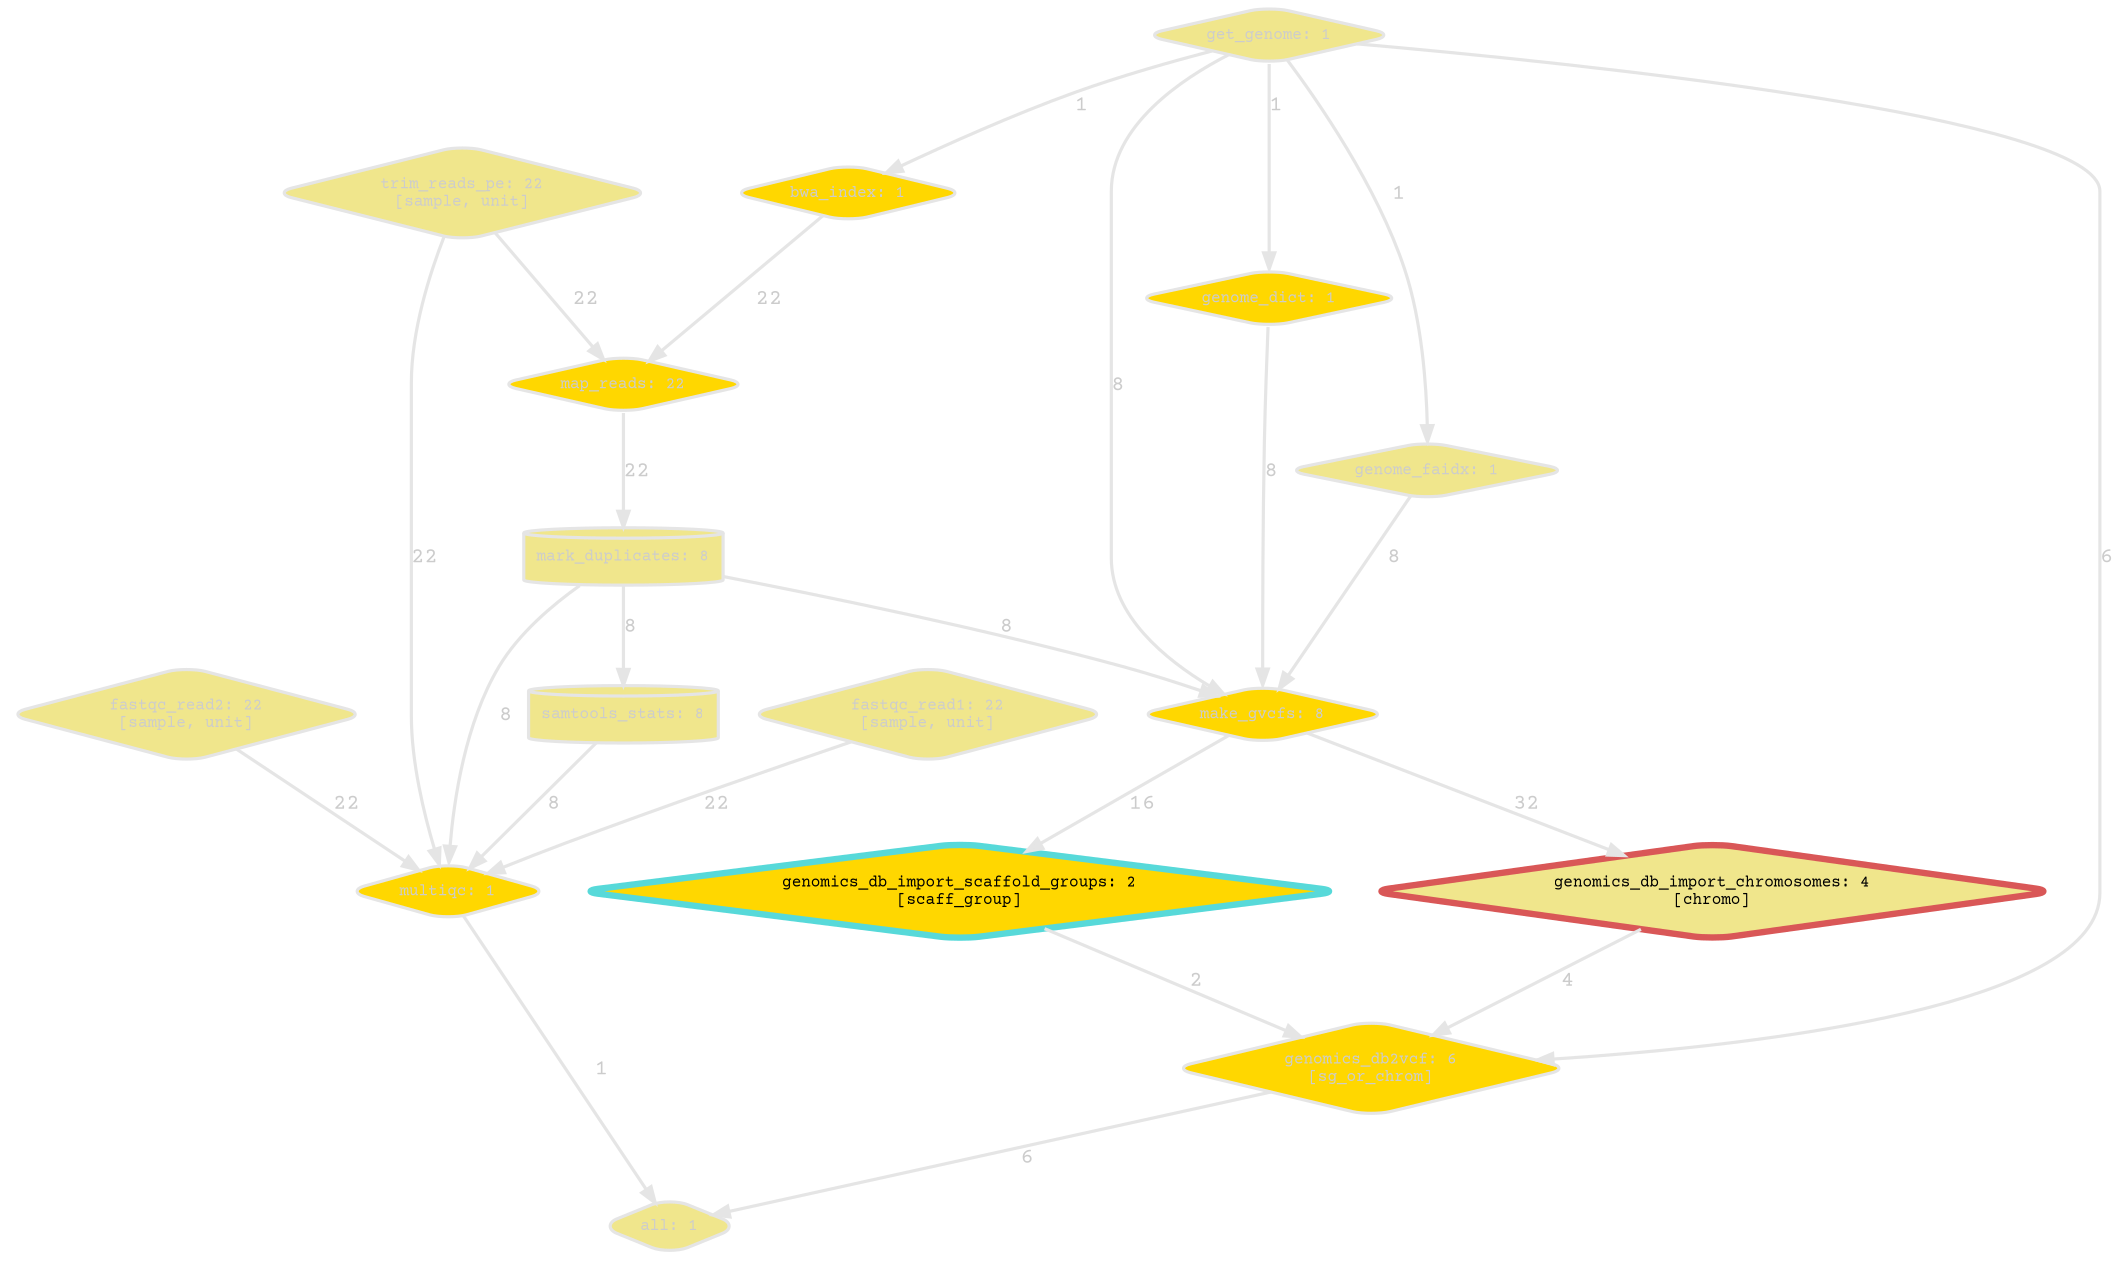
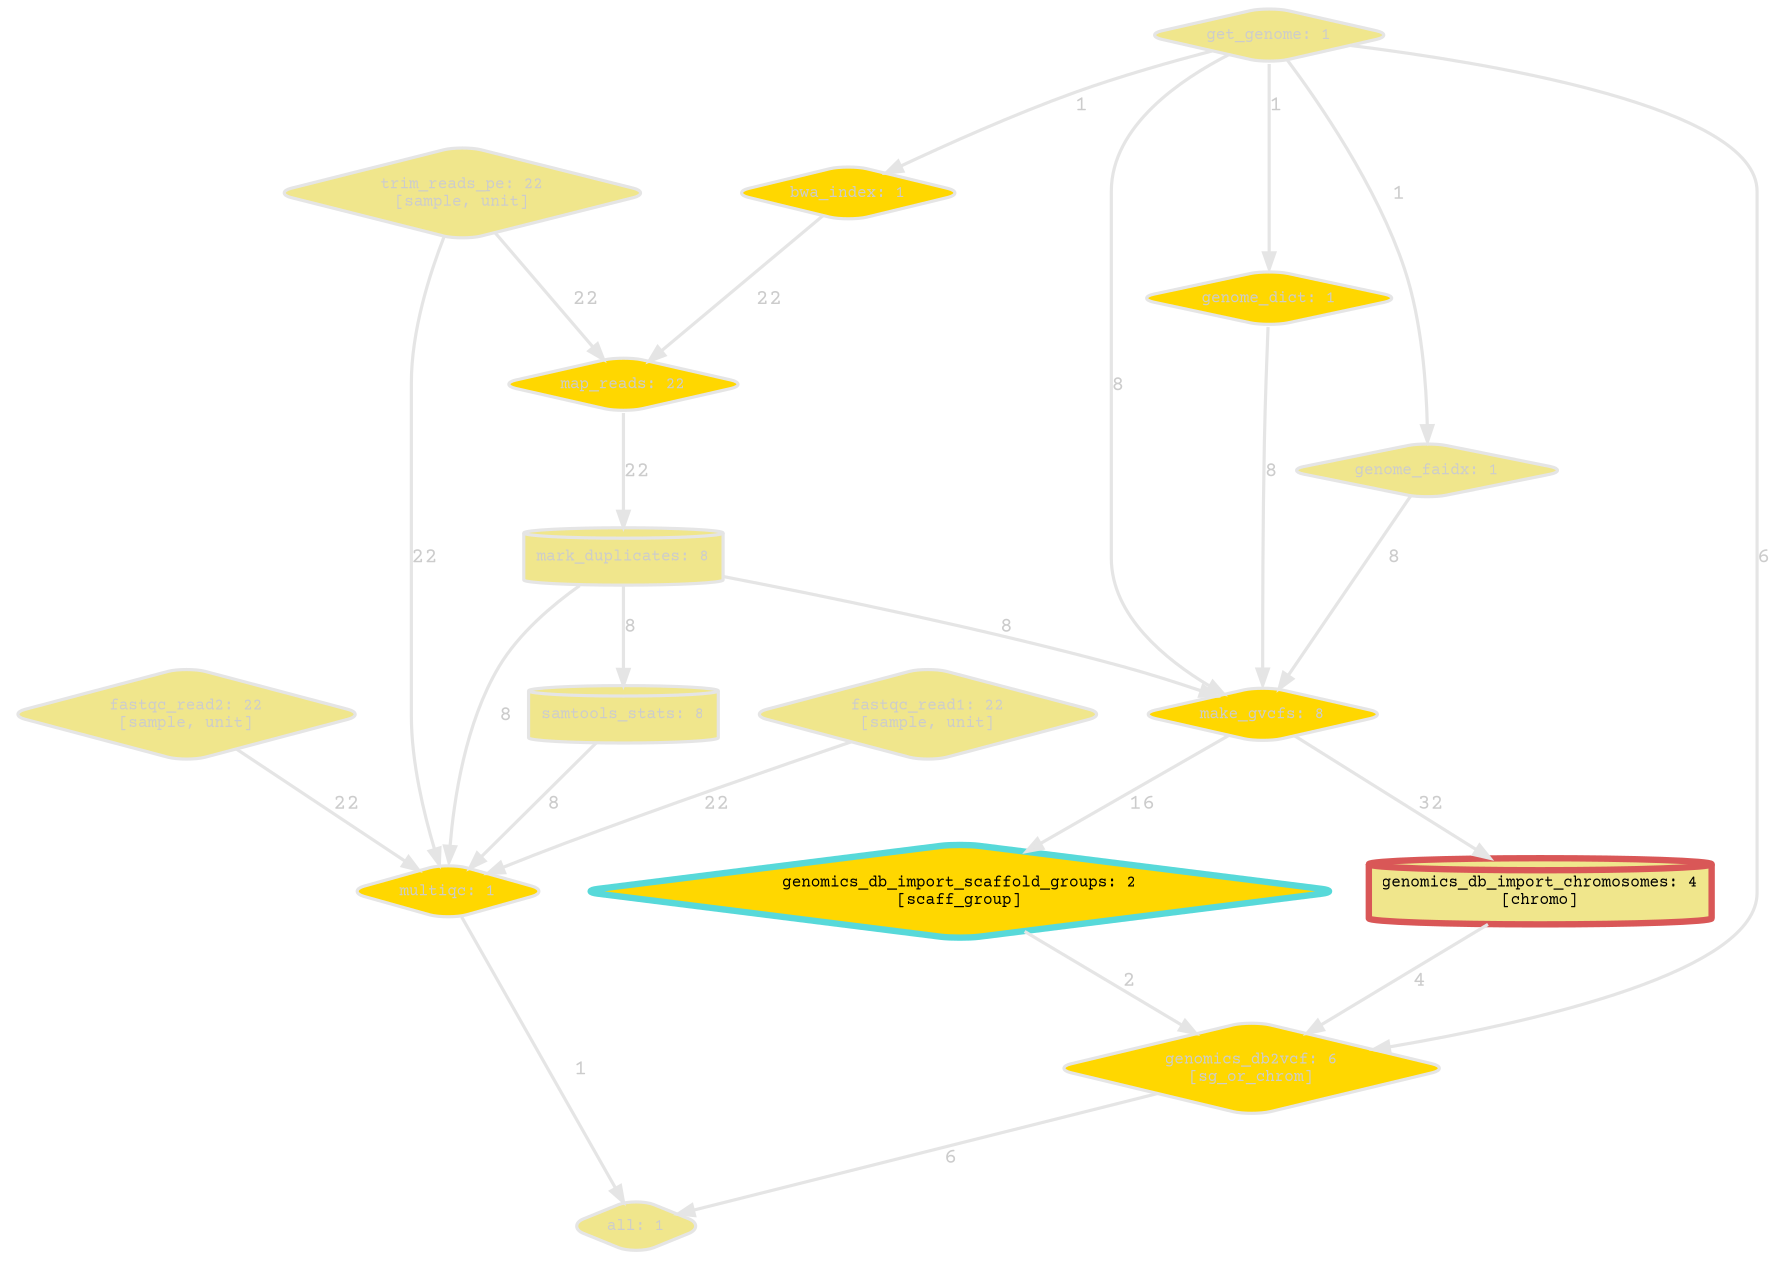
node "genomics_db_import_chromosomes: 4 [chromo]": shape diamond -> cylinder
